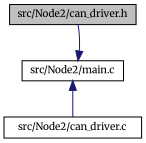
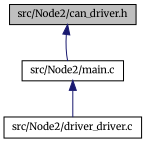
edge "src/Node2/can_driver.h" -> "src/Node2/main.c": reversed
node "src/Node2/can_driver.c": label "src/Node2/can_driver.c" -> "src/Node2/driver_driver.c"
